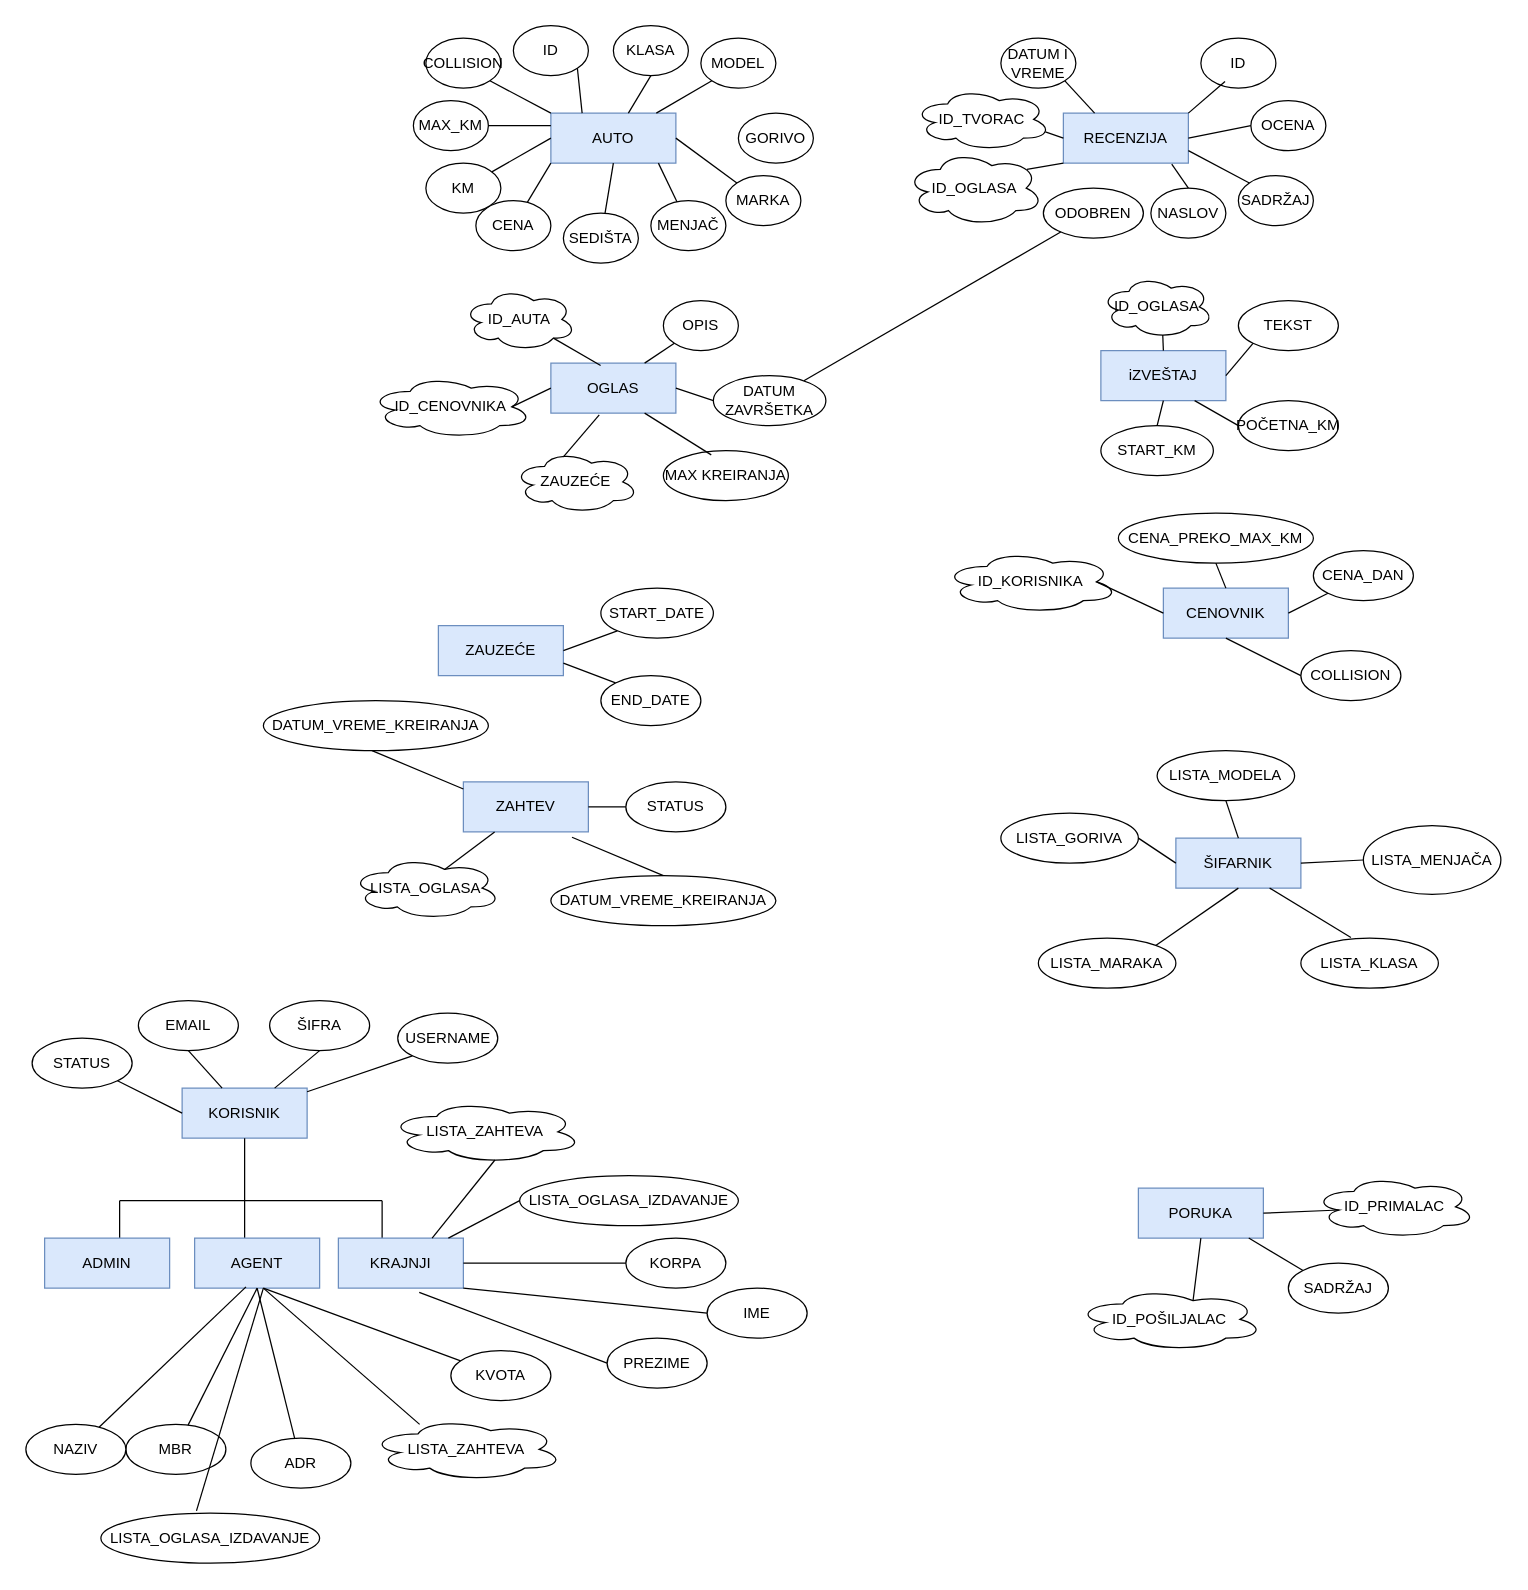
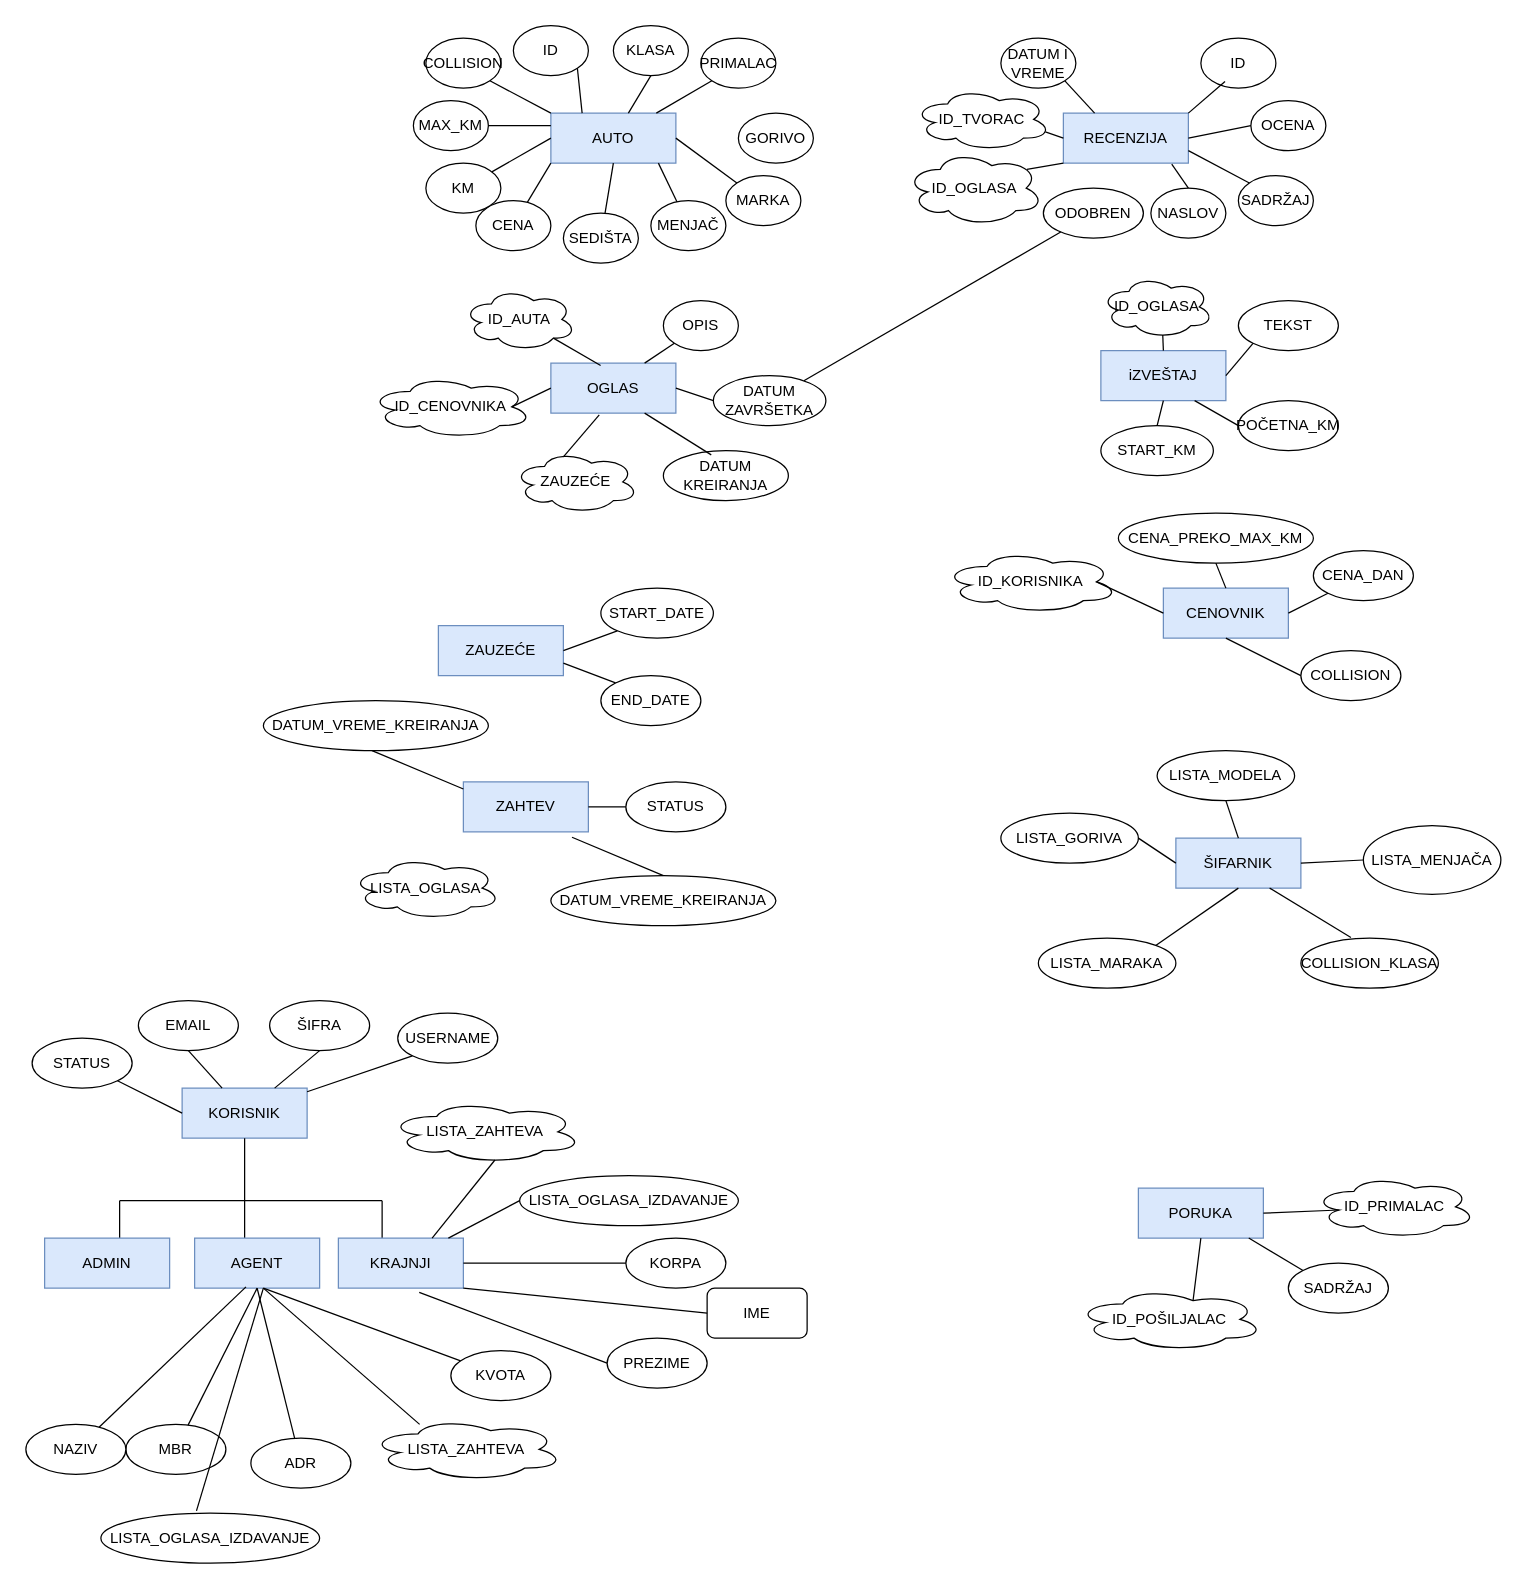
node "MODEL": label "MODEL" -> "PRIMALAC"
node "MAX KREIRANJA": label "MAX KREIRANJA" -> "DATUM KREIRANJA"
edge "ZAHTEV" -- "LISTA_OGLASA": removed
node "LISTA_KLASA": label "LISTA_KLASA" -> "COLLISION_KLASA"
node "IME": shape ellipse -> rounded rectangle
